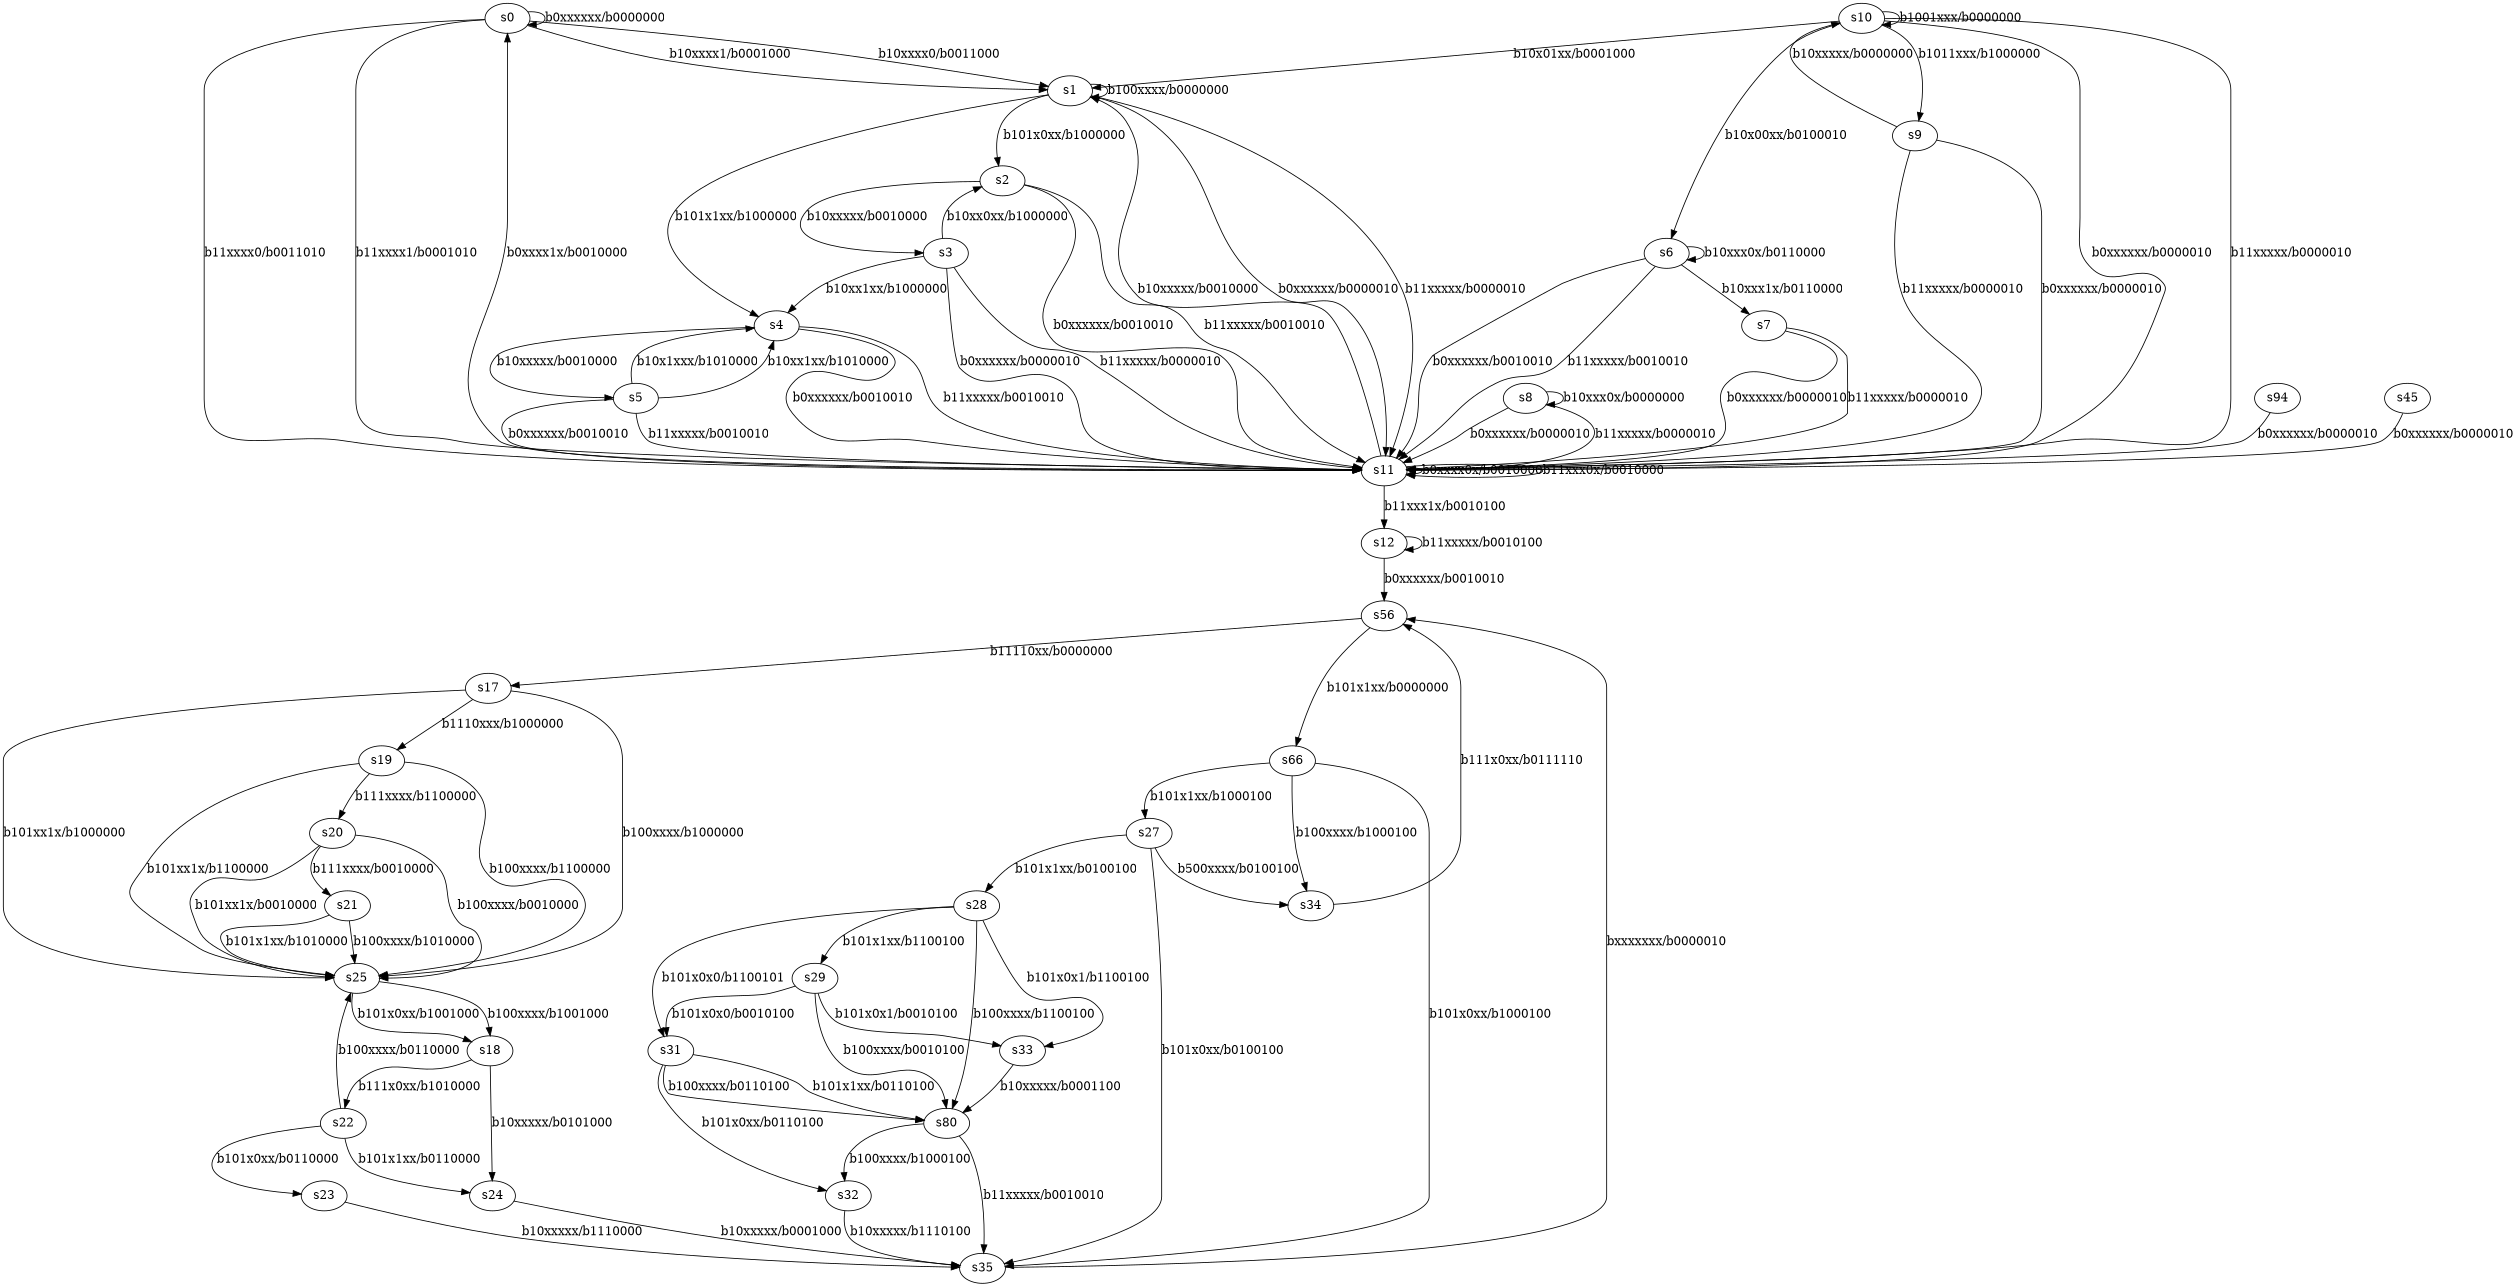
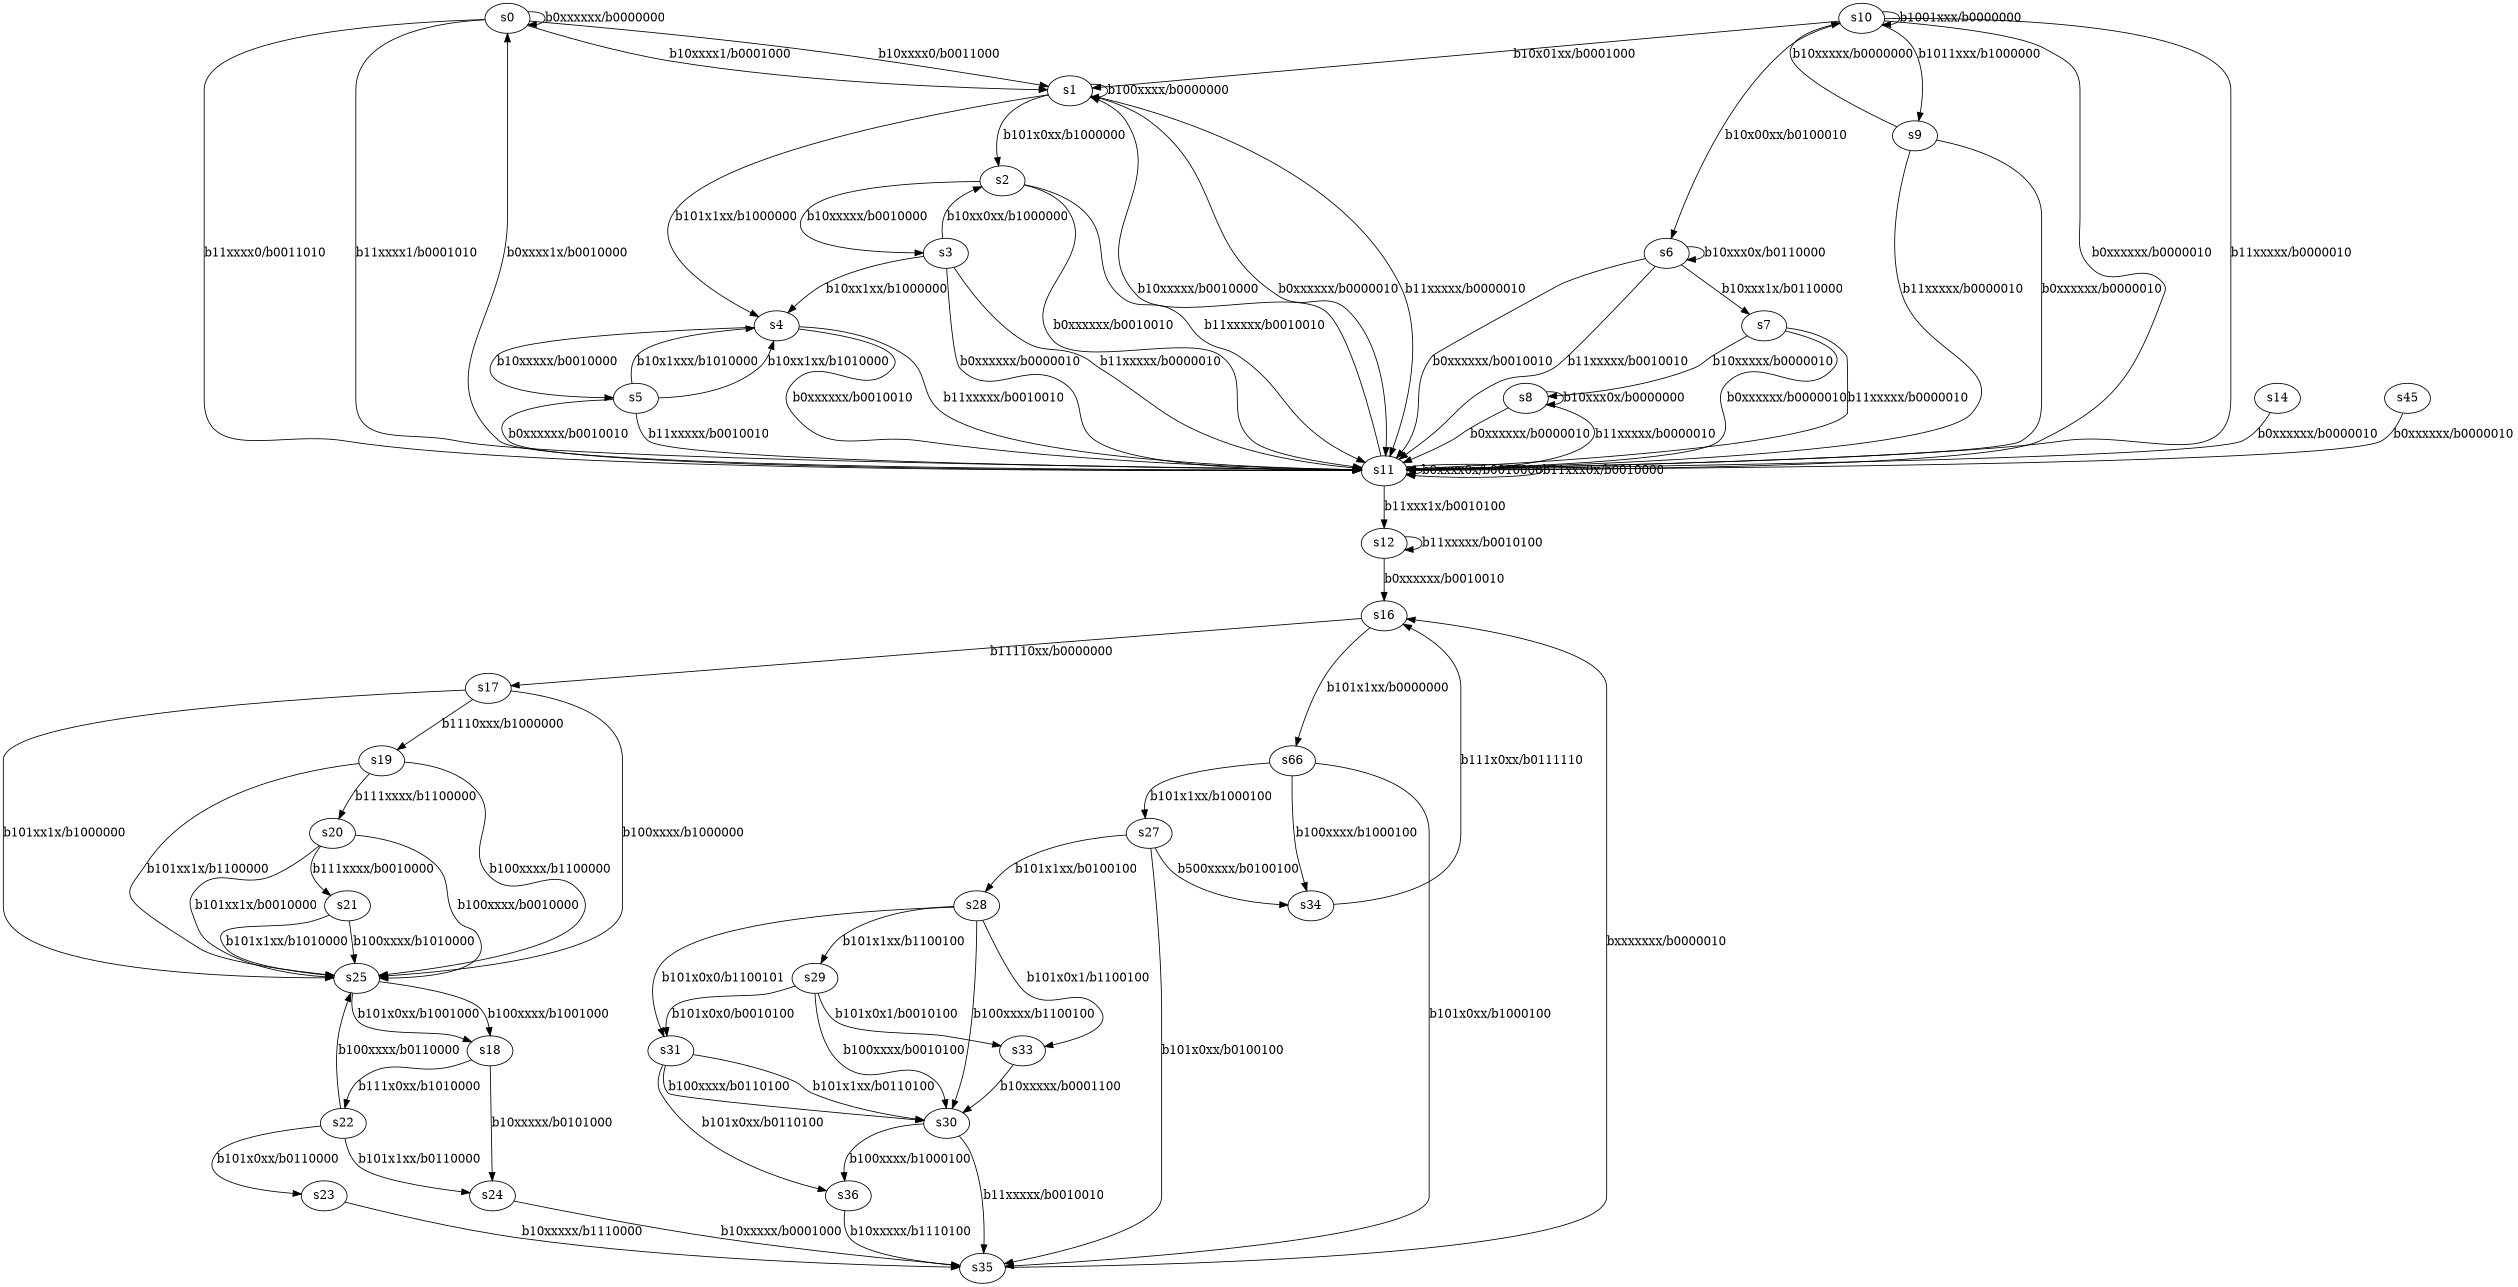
edge "s7" -> "s8": added, label "b10xxxxx/b0000010"
node "s94": label "s94" -> "s14"
node "s56": label "s56" -> "s16"
node "s80": label "s80" -> "s30"
node "s32": label "s32" -> "s36"
